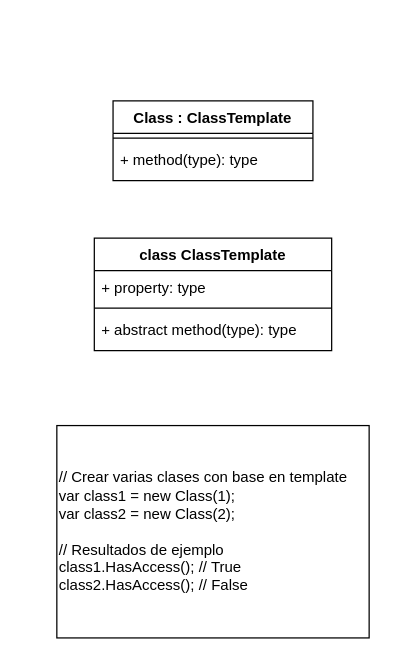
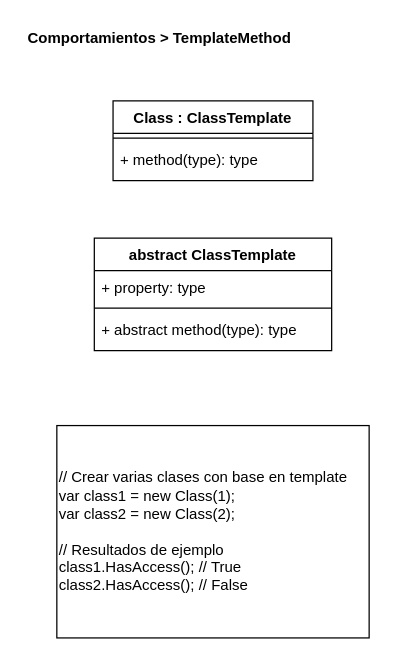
node "Comportamientos > TemplateMethod": added
node "class ClassTemplate": label "class ClassTemplate" -> "abstract ClassTemplate"
